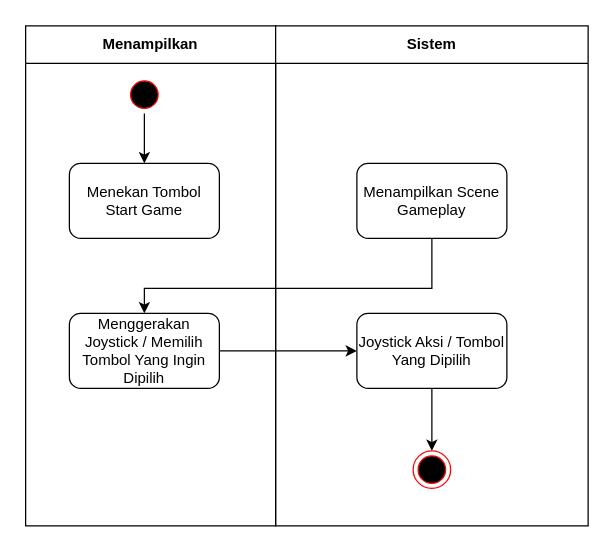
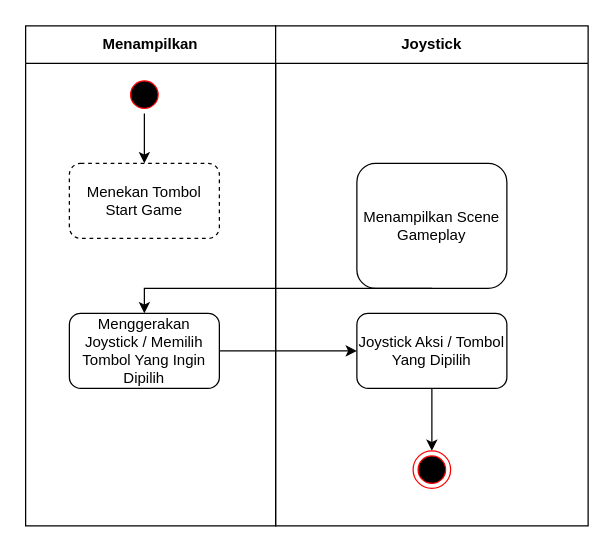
node "Sistem": label "Sistem" -> "Joystick"
node "Menekan Tombol Start Game": style solid -> dashed
node "Menampilkan Scene Gameplay": size 150x75 -> 150x125
